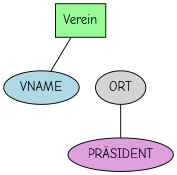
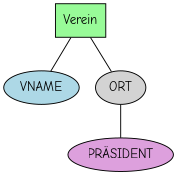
edge "Verein" -- "ORT": added
